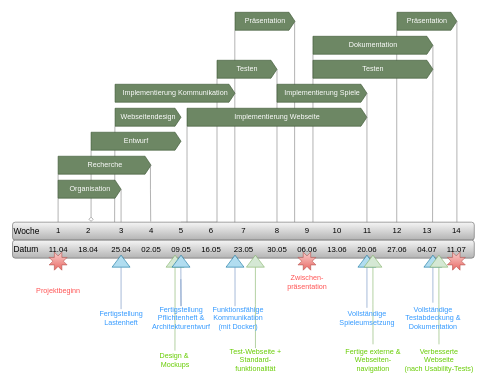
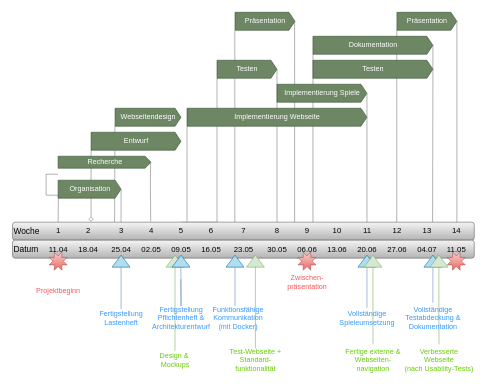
node "Implementierung Kommunikation": removed
node "Recherche": size 93x18 -> 93x12
node "14 11.07": label "14 11.07" -> "14 11.05"
